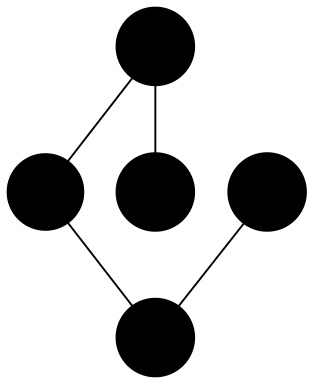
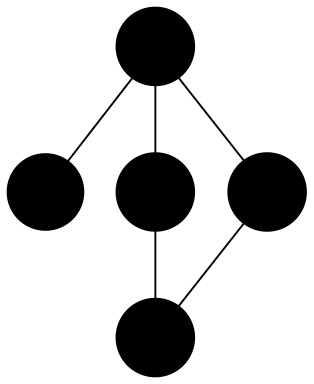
edge "Node 0" -- "Node 3": added
edge "Node 1" -- "Node 7": now "Node 2" -- "Node 7"
